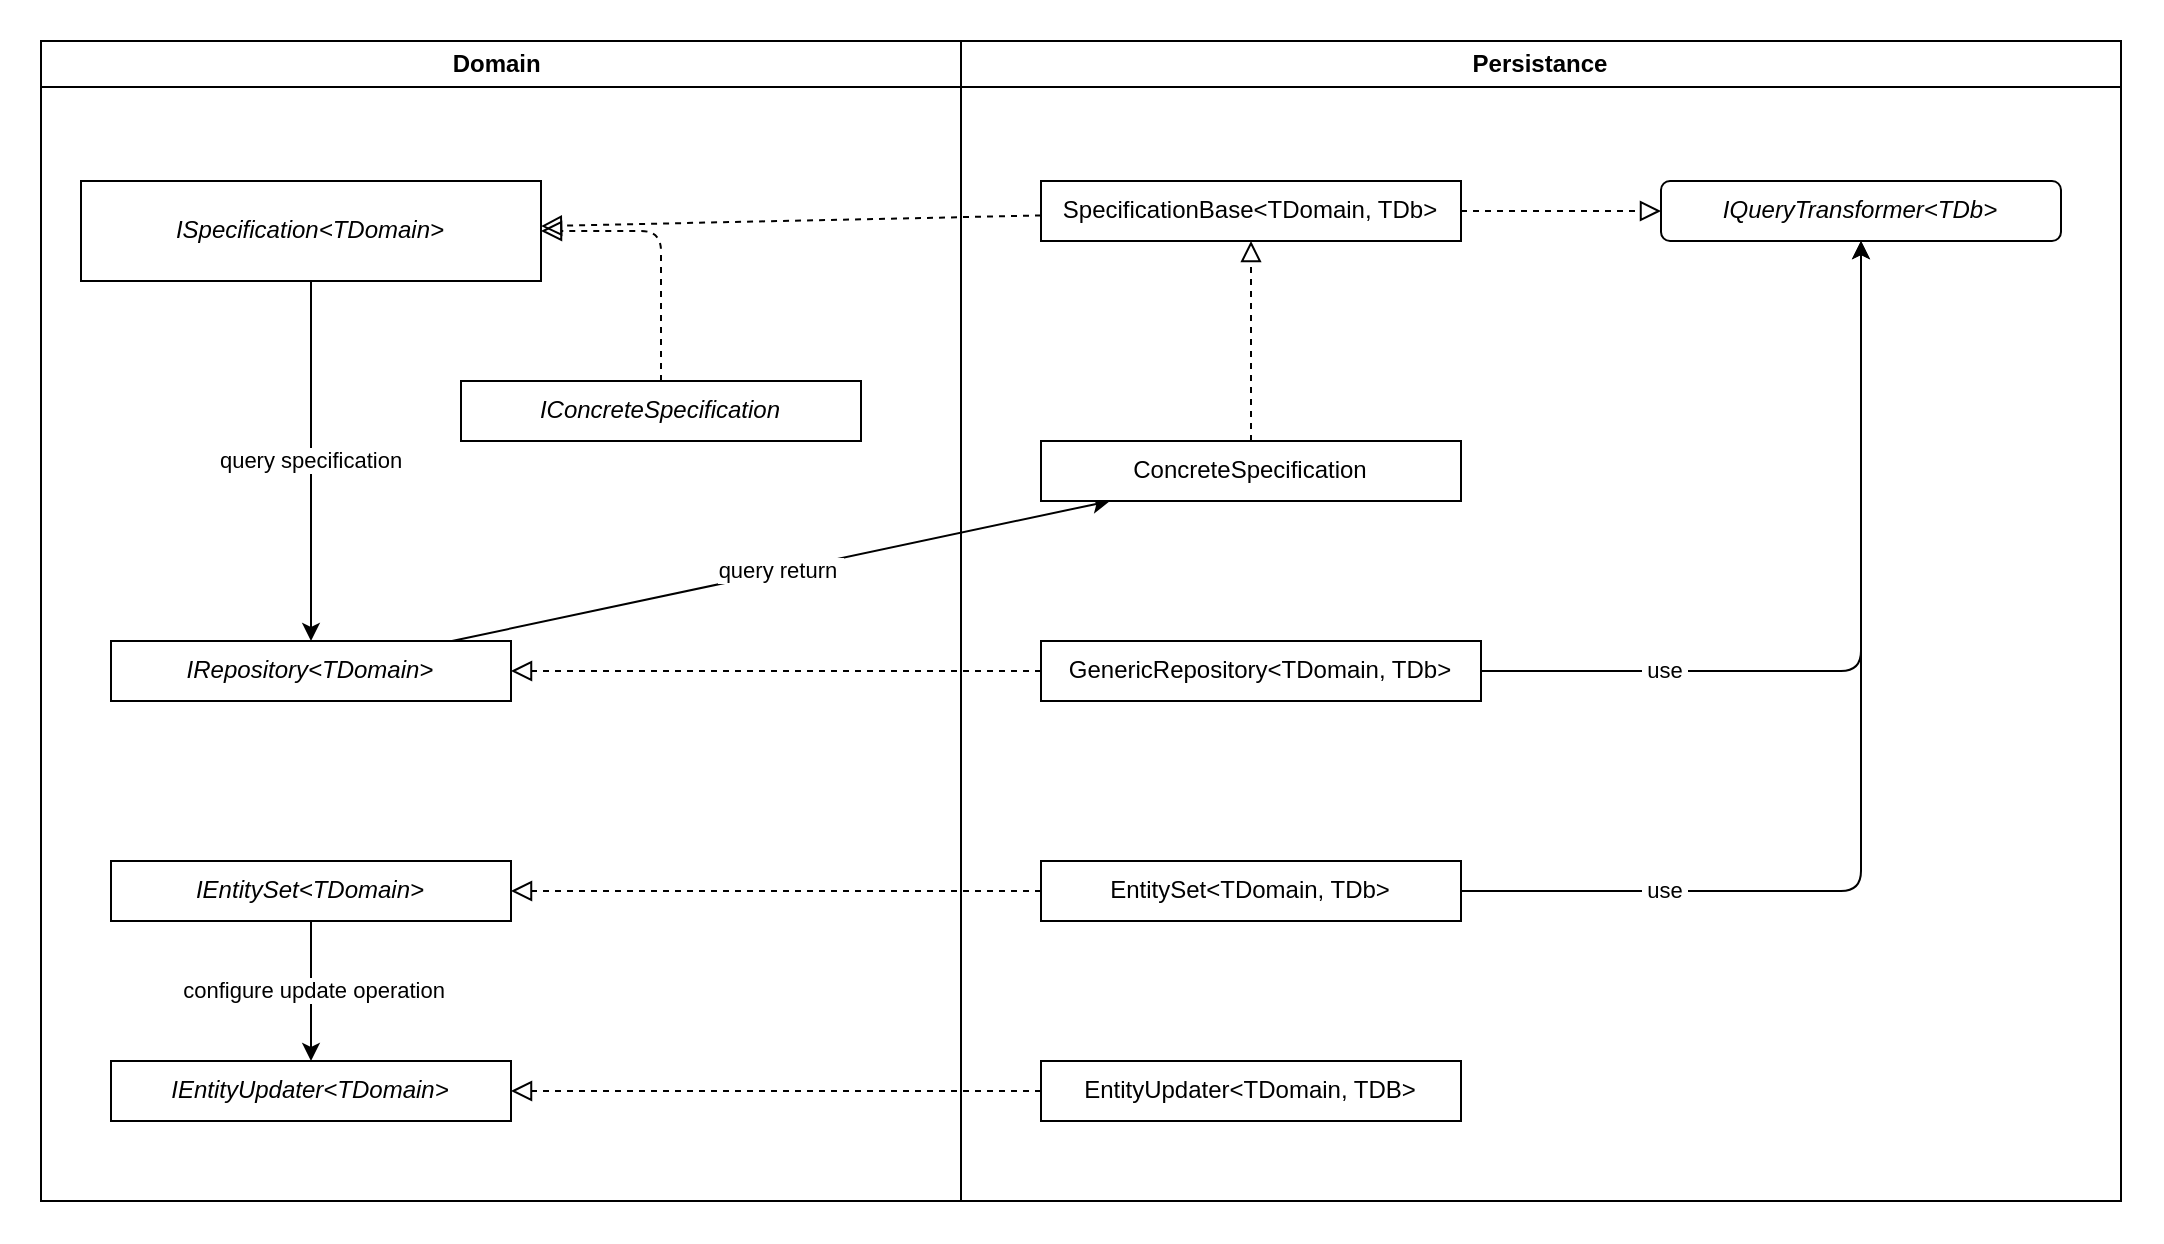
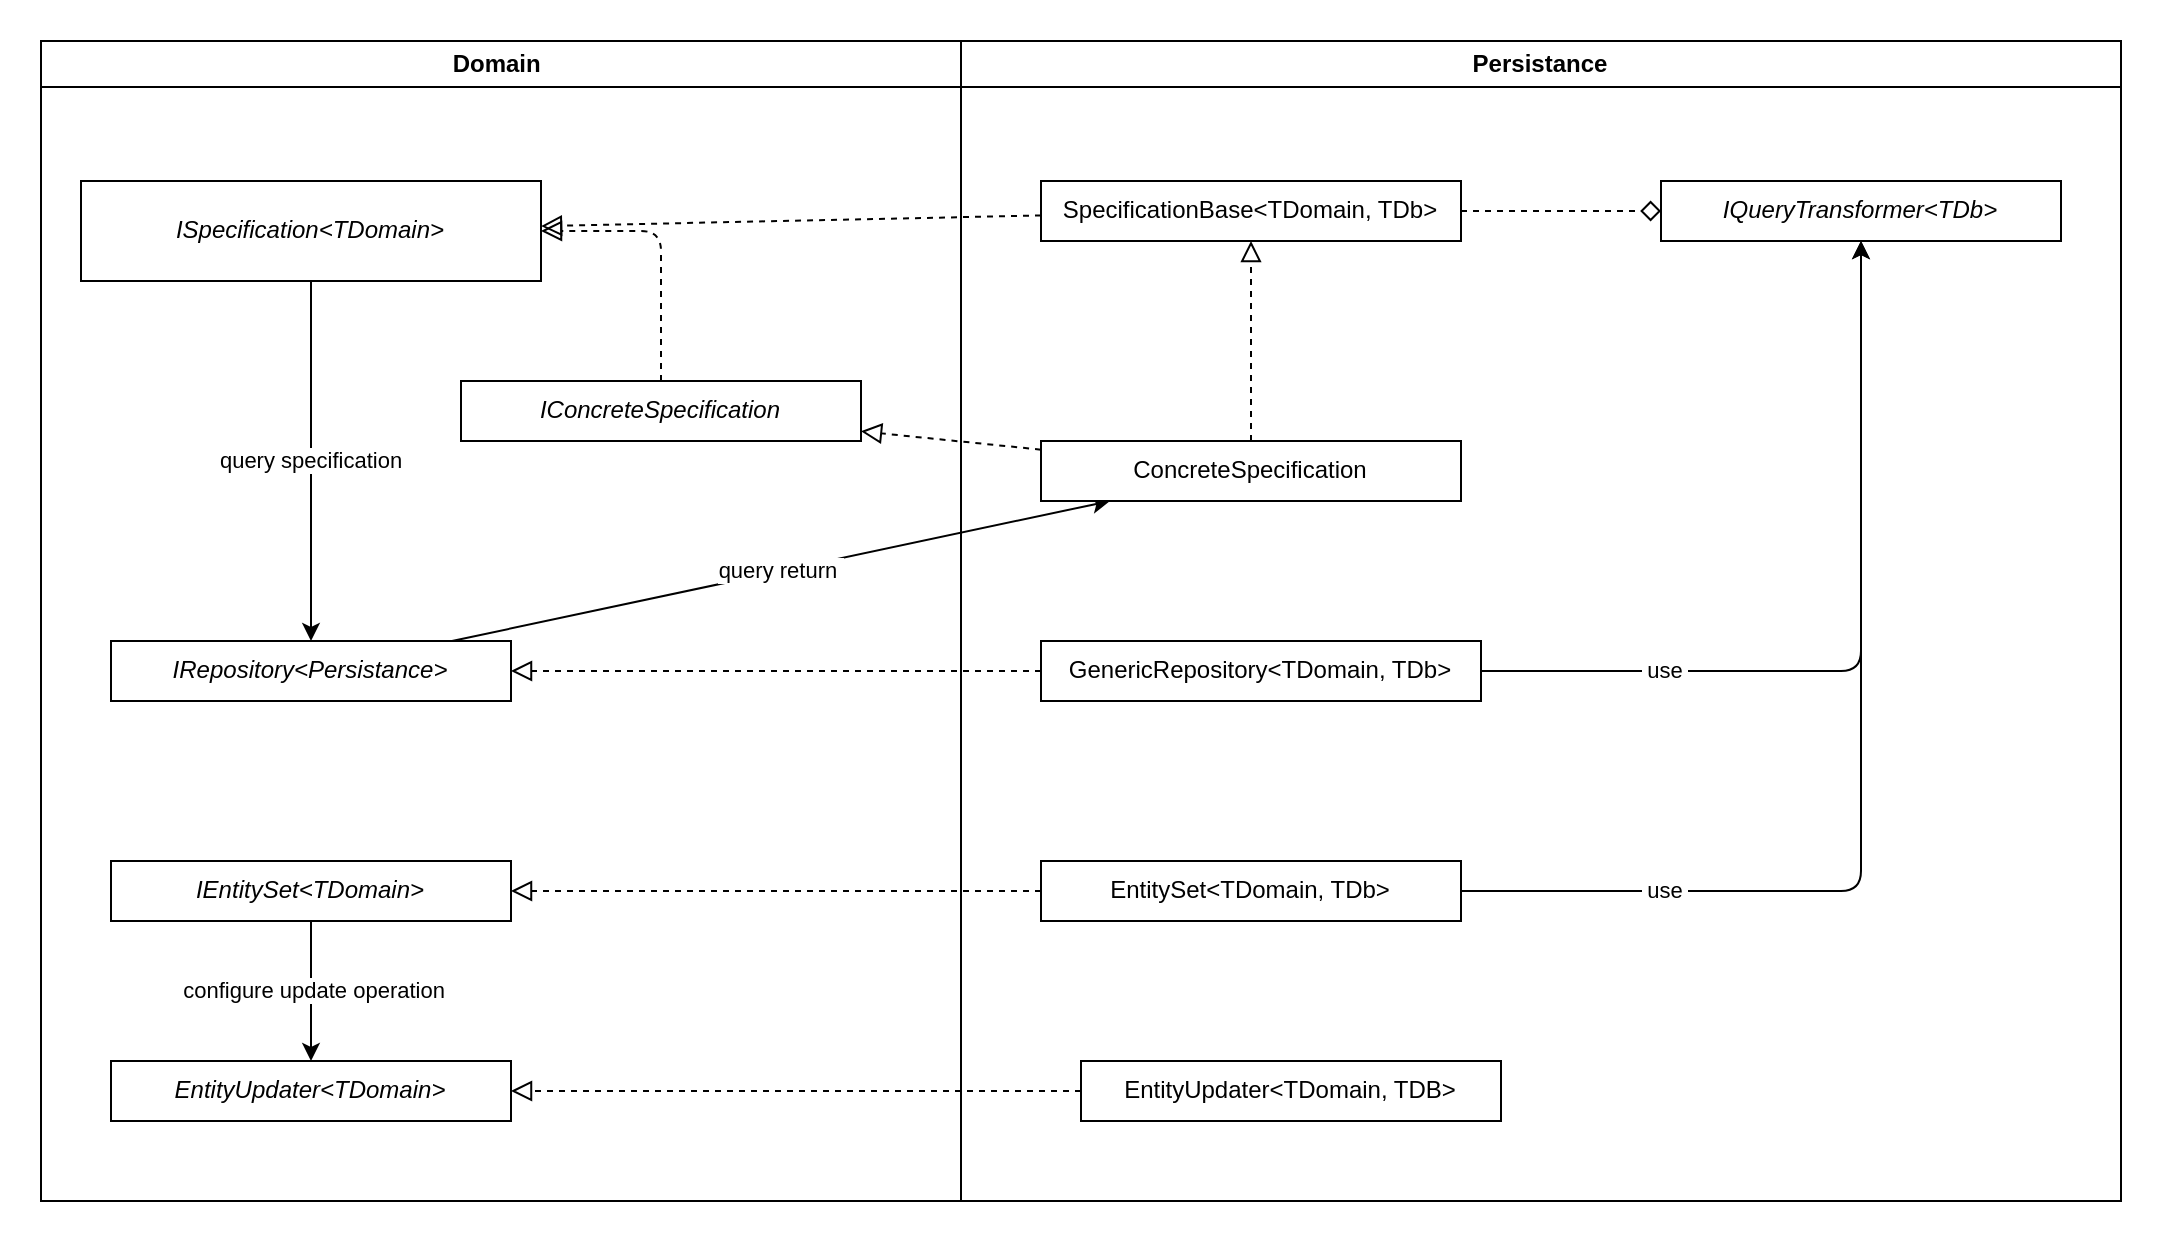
edge "SpecificationBase<TDomain, TDb>" -> "IQueryTransformer<TDb>": arrowhead block -> diamond
node "IQueryTransformer<TDb>": shape rounded rectangle -> rectangle
edge "ConcreteSpecification" -> "IConcreteSpecification": added
node "IRepository<TDomain>": label "IRepository<TDomain>" -> "IRepository<Persistance>"
node "IEntityUpdater<TDomain>": label "IEntityUpdater<TDomain>" -> "EntityUpdater<TDomain>"
node "EntityUpdater<TDomain, TDB>": moved (1251, 1091) -> (1291, 1091)
